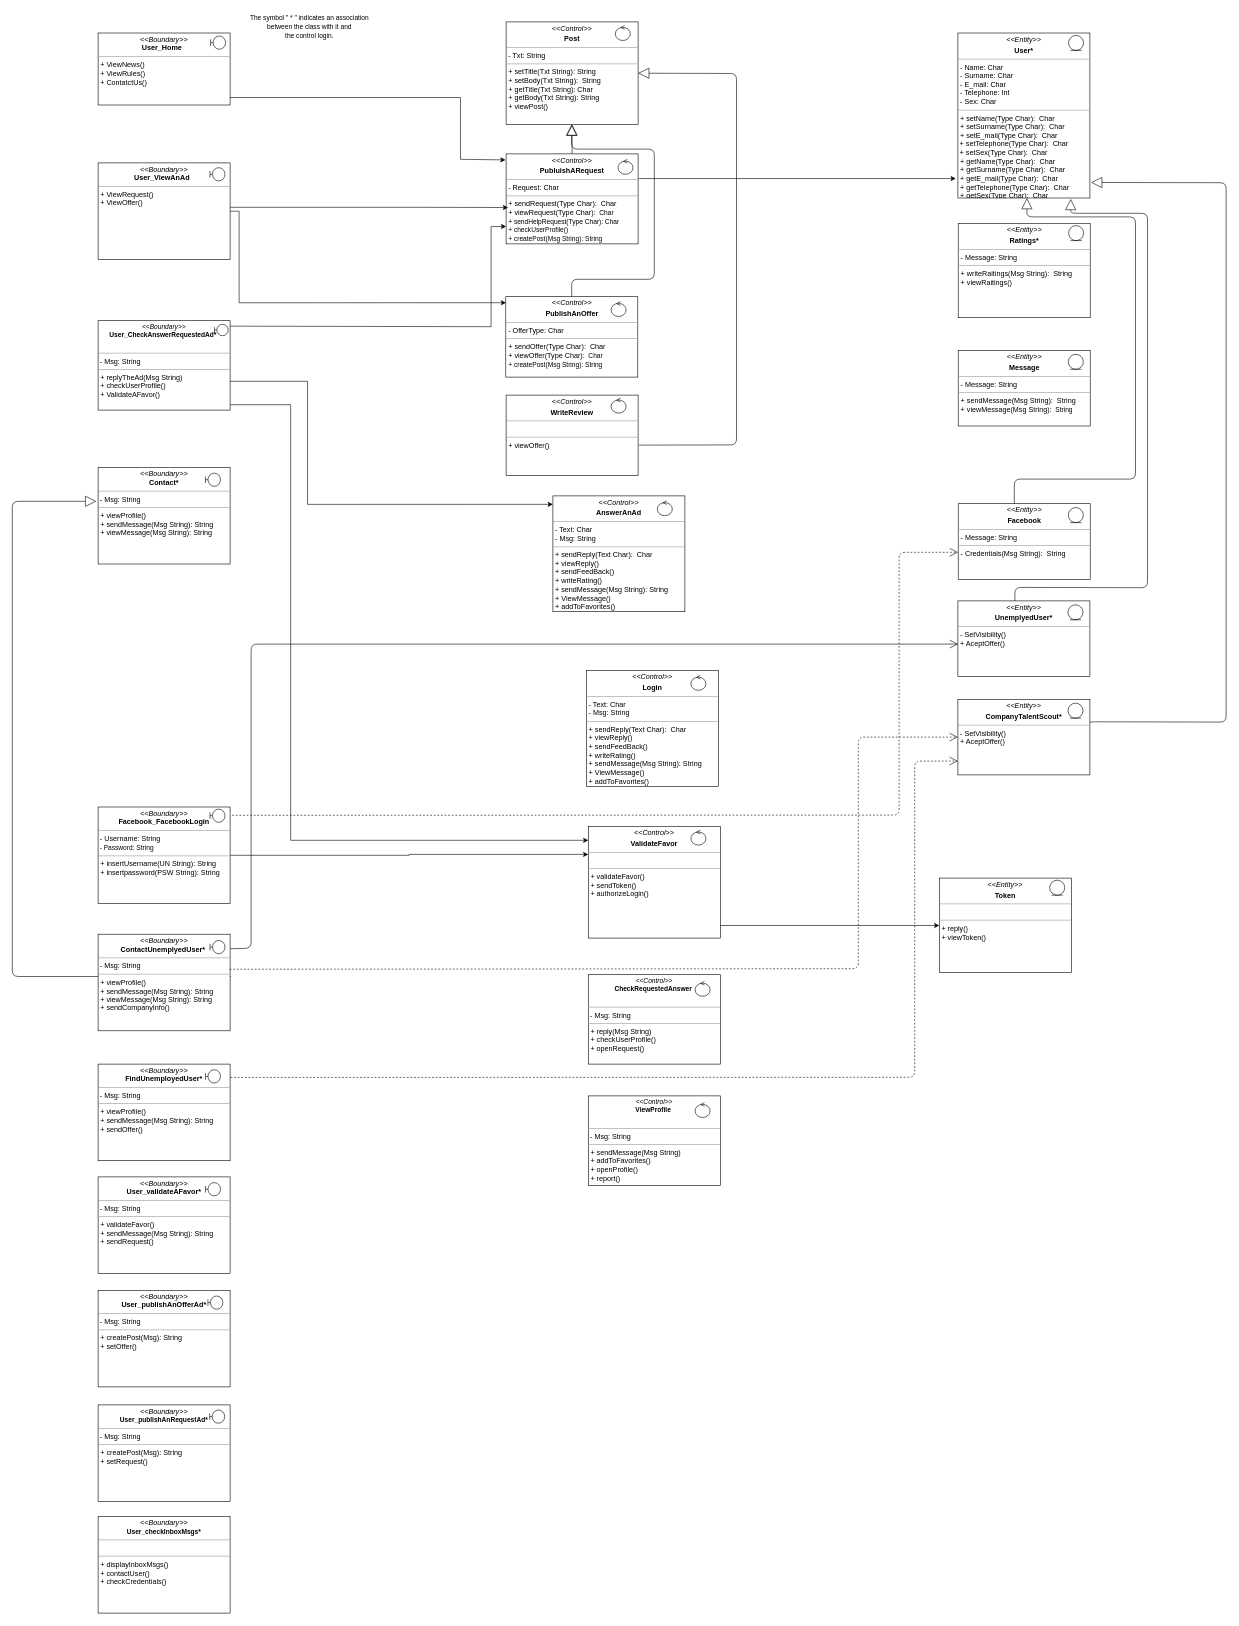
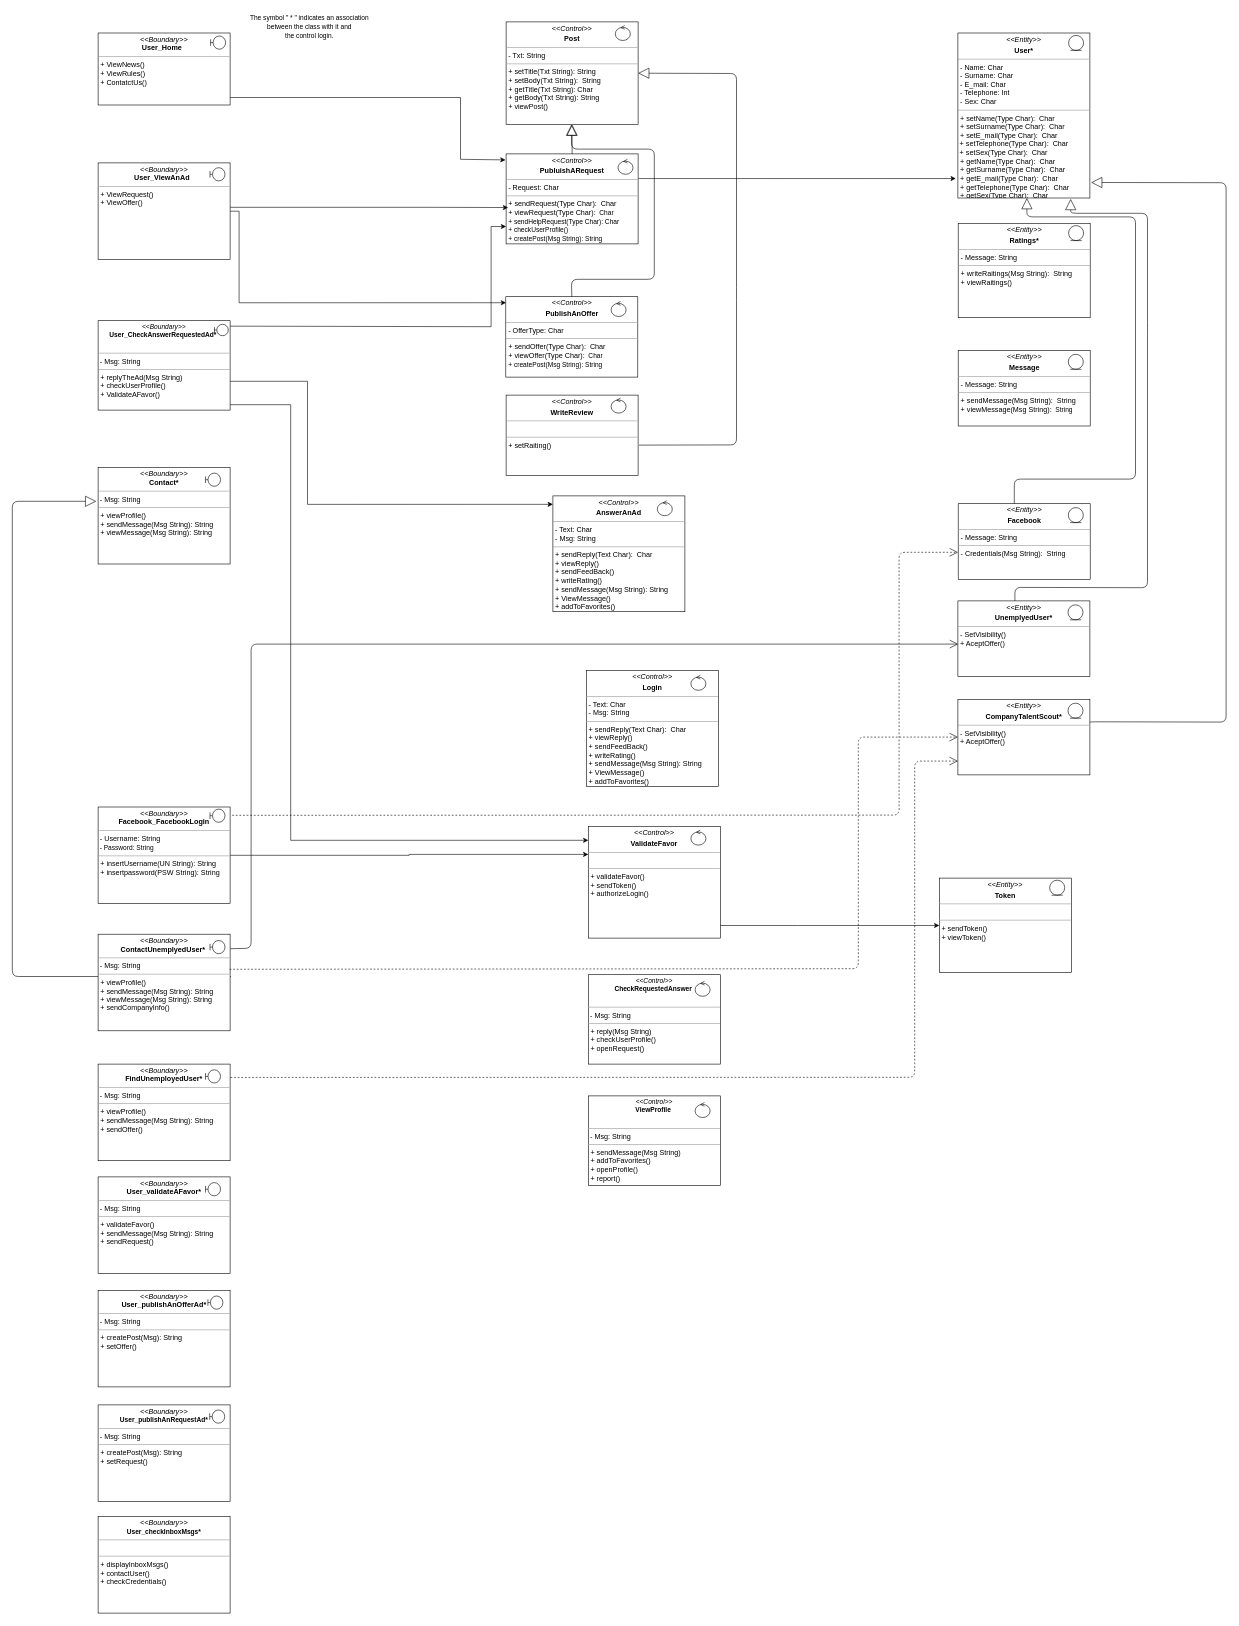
node "<<Control>> WriteReview + viewOffer()": label "<<Control>> WriteReview + viewOffer()" -> "<<Control>> WriteReview + setRaiting()"
node "<<Entity>> Token + reply() + viewToken()": label "<<Entity>> Token + reply() + viewToken()" -> "<<Entity>> Token + sendToken() + viewToken()"
